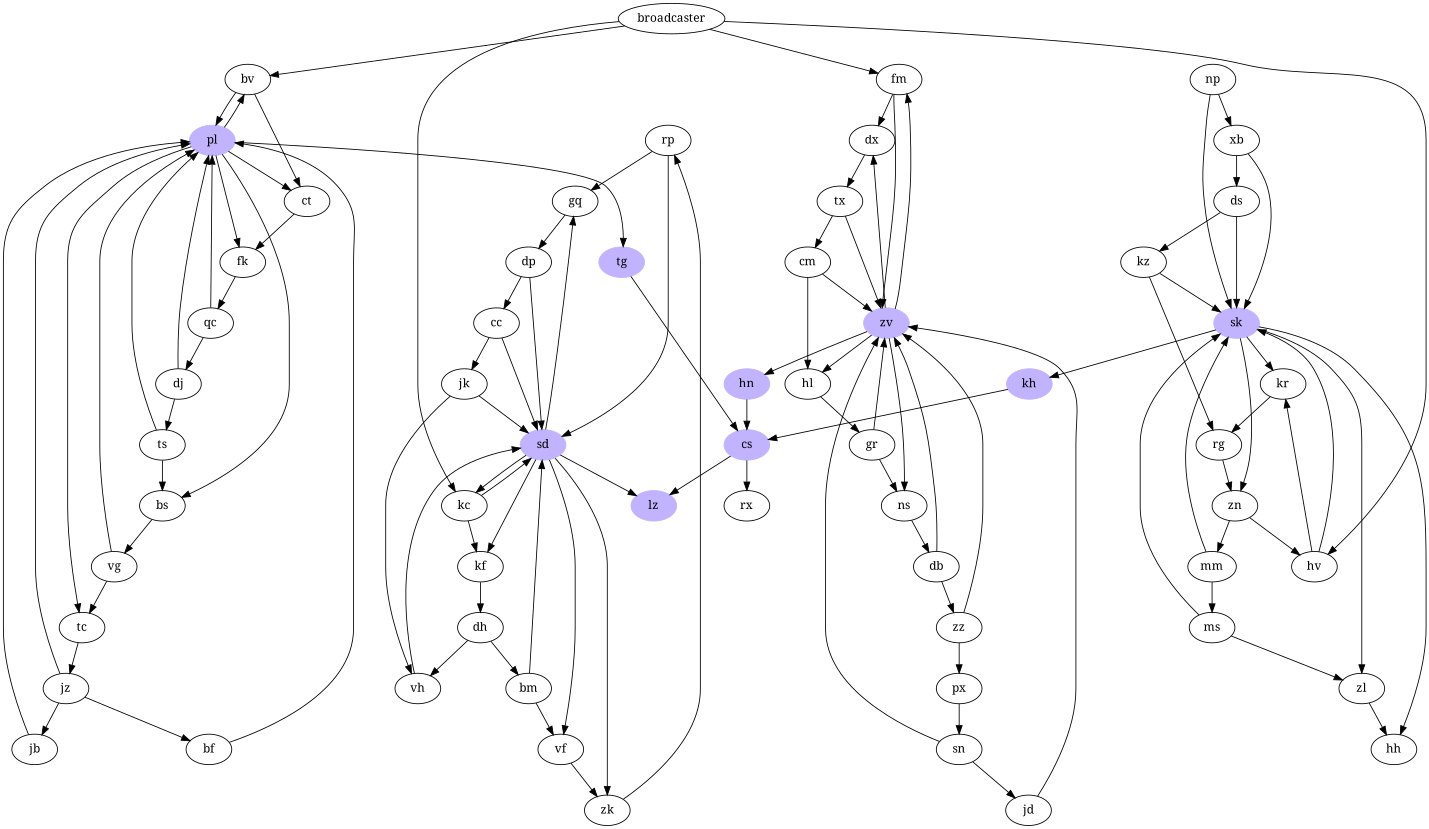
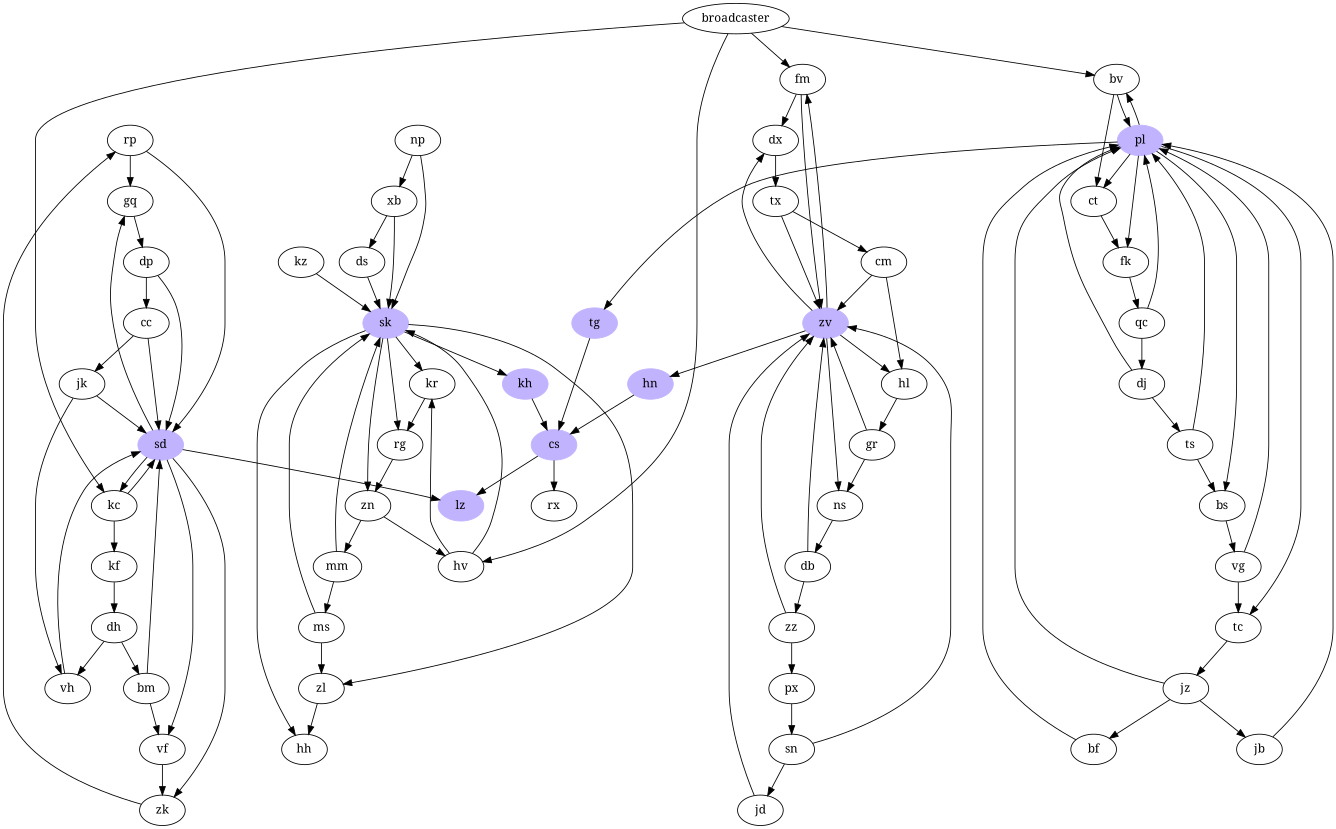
edge "ds" -> "kz": removed
edge "kz" -> "rg": now "sk" -> "rg"
edge "sd" -> "kf": removed
